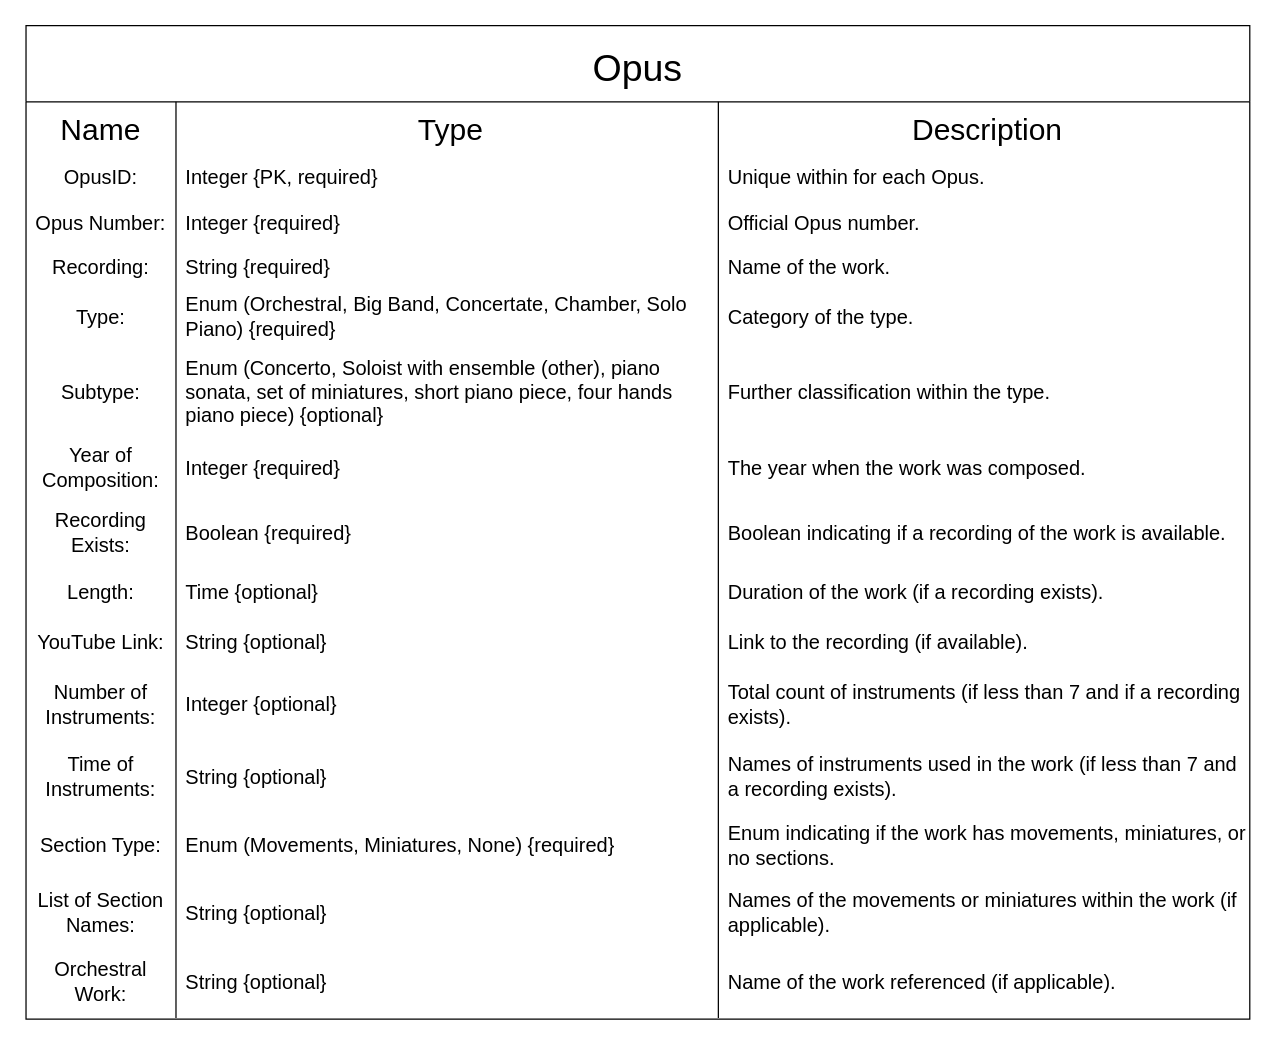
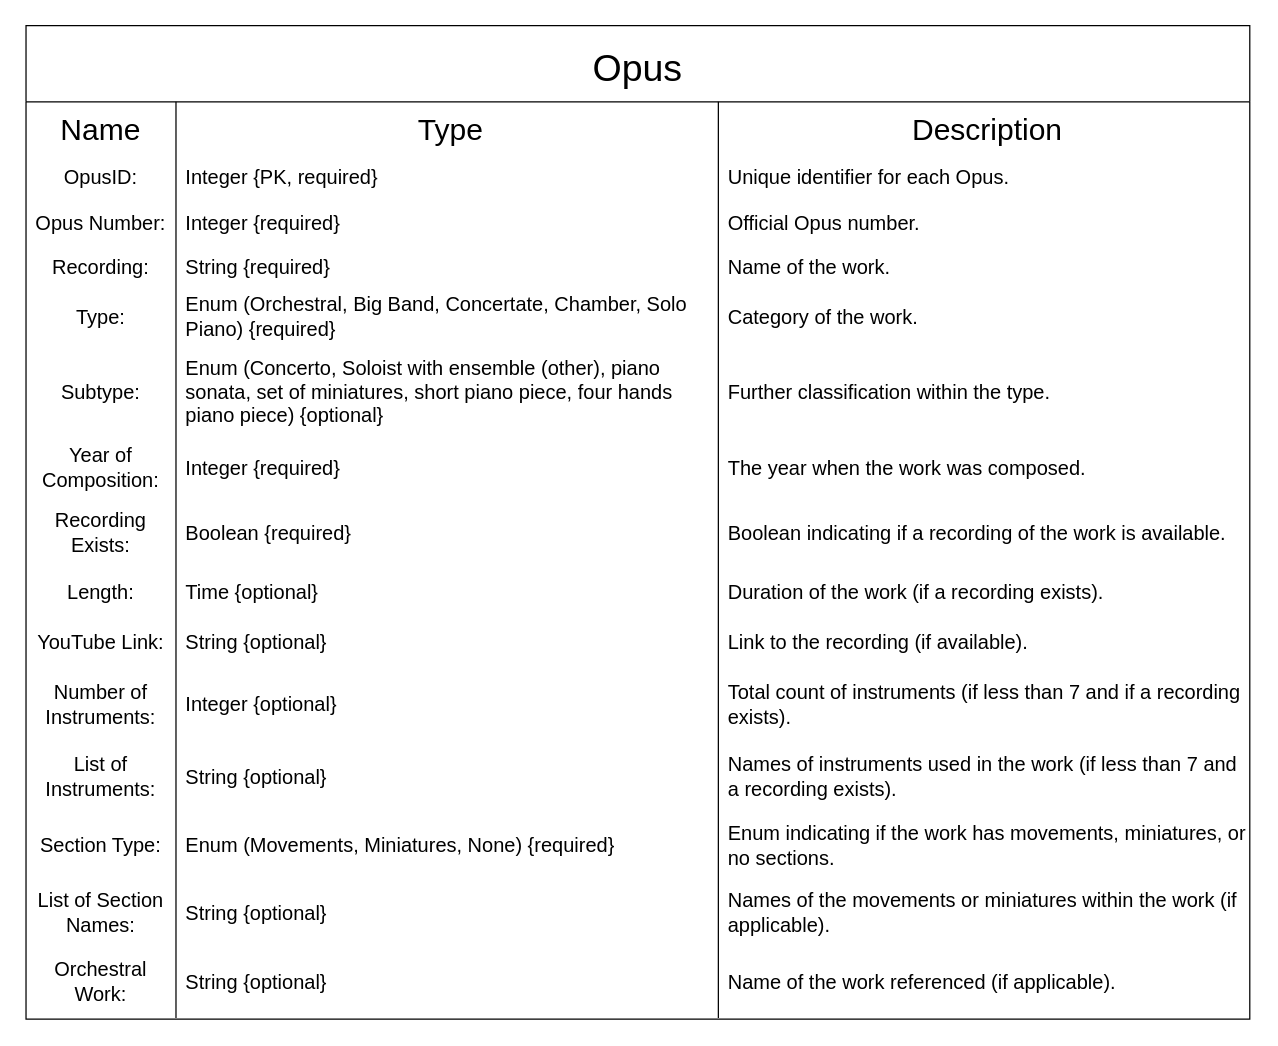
node "Unique within for each Opus.": label "Unique within for each Opus." -> "Unique identifier for each Opus."
node "Category of the type.": label "Category of the type." -> "Category of the work."
node "Time of Instruments:": label "Time of Instruments:" -> "List of Instruments:"
